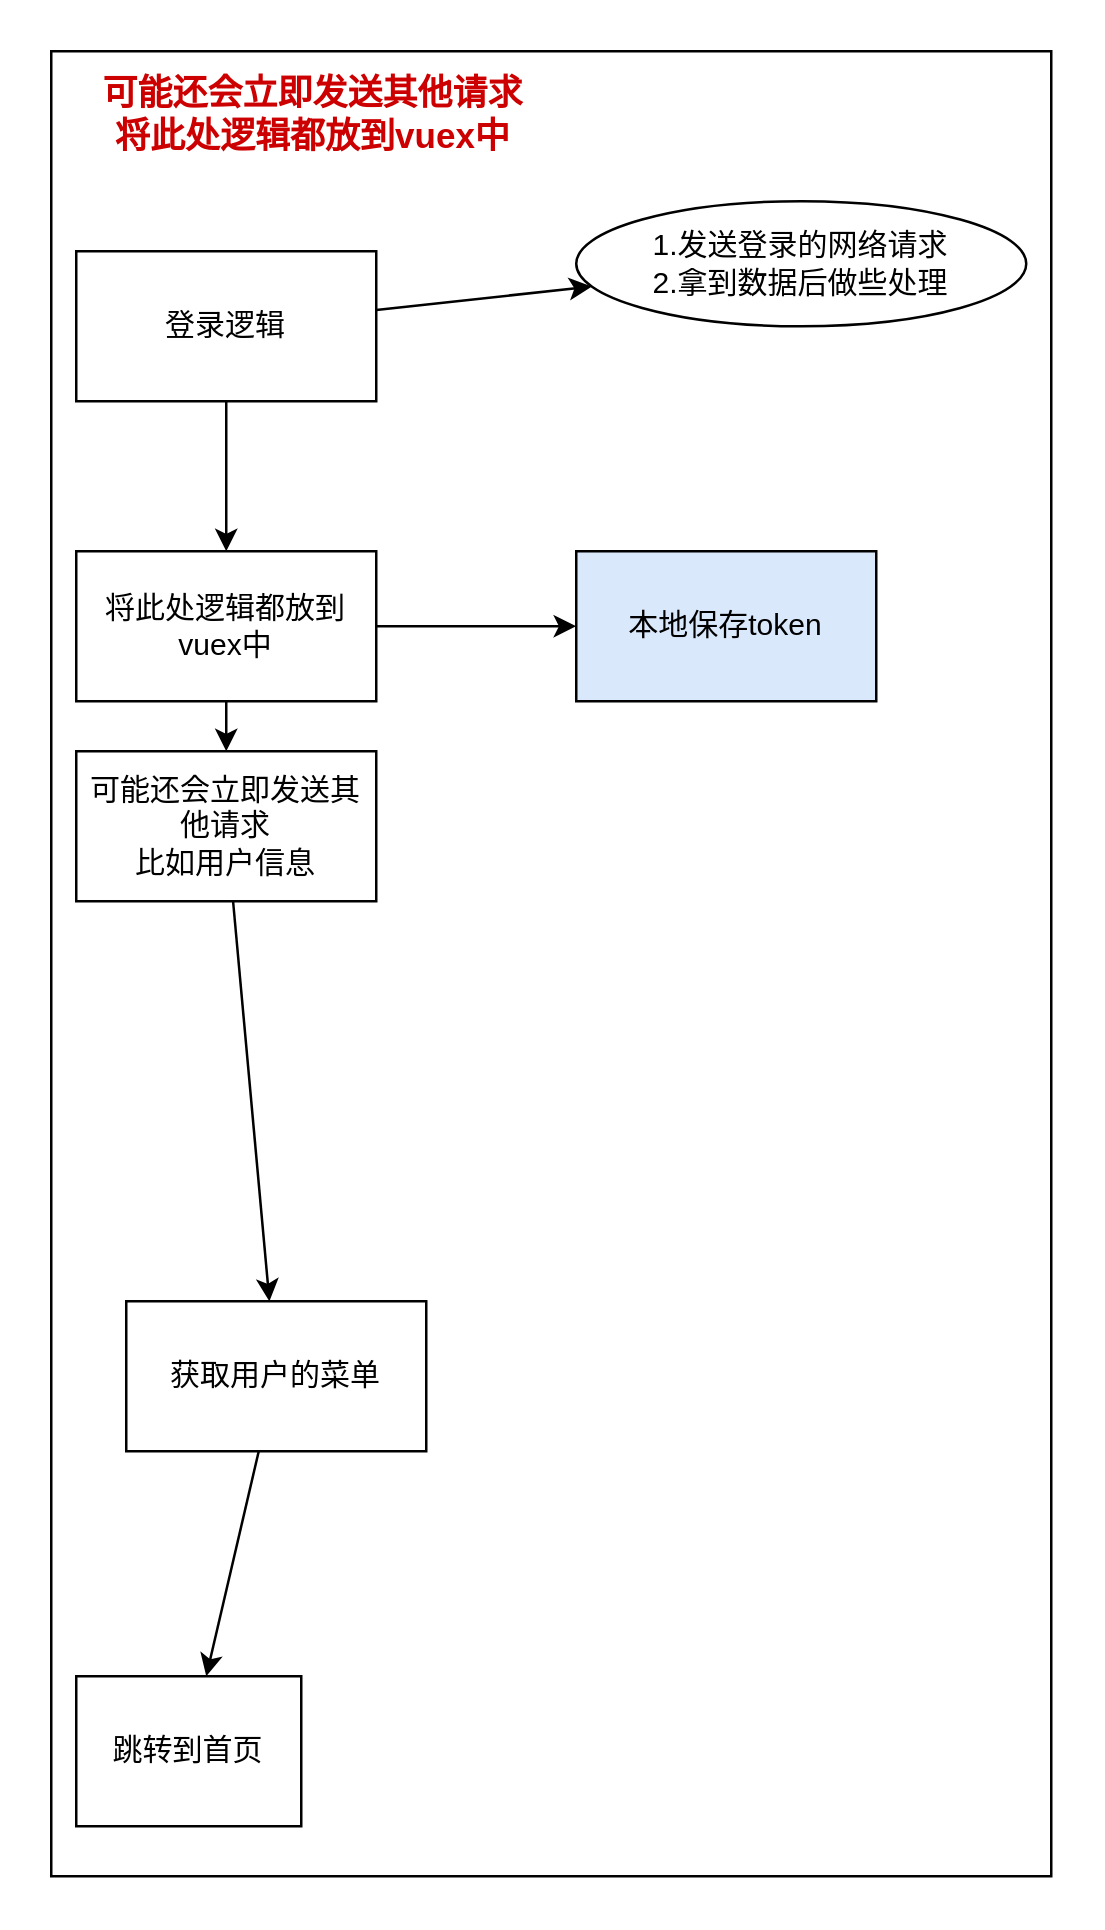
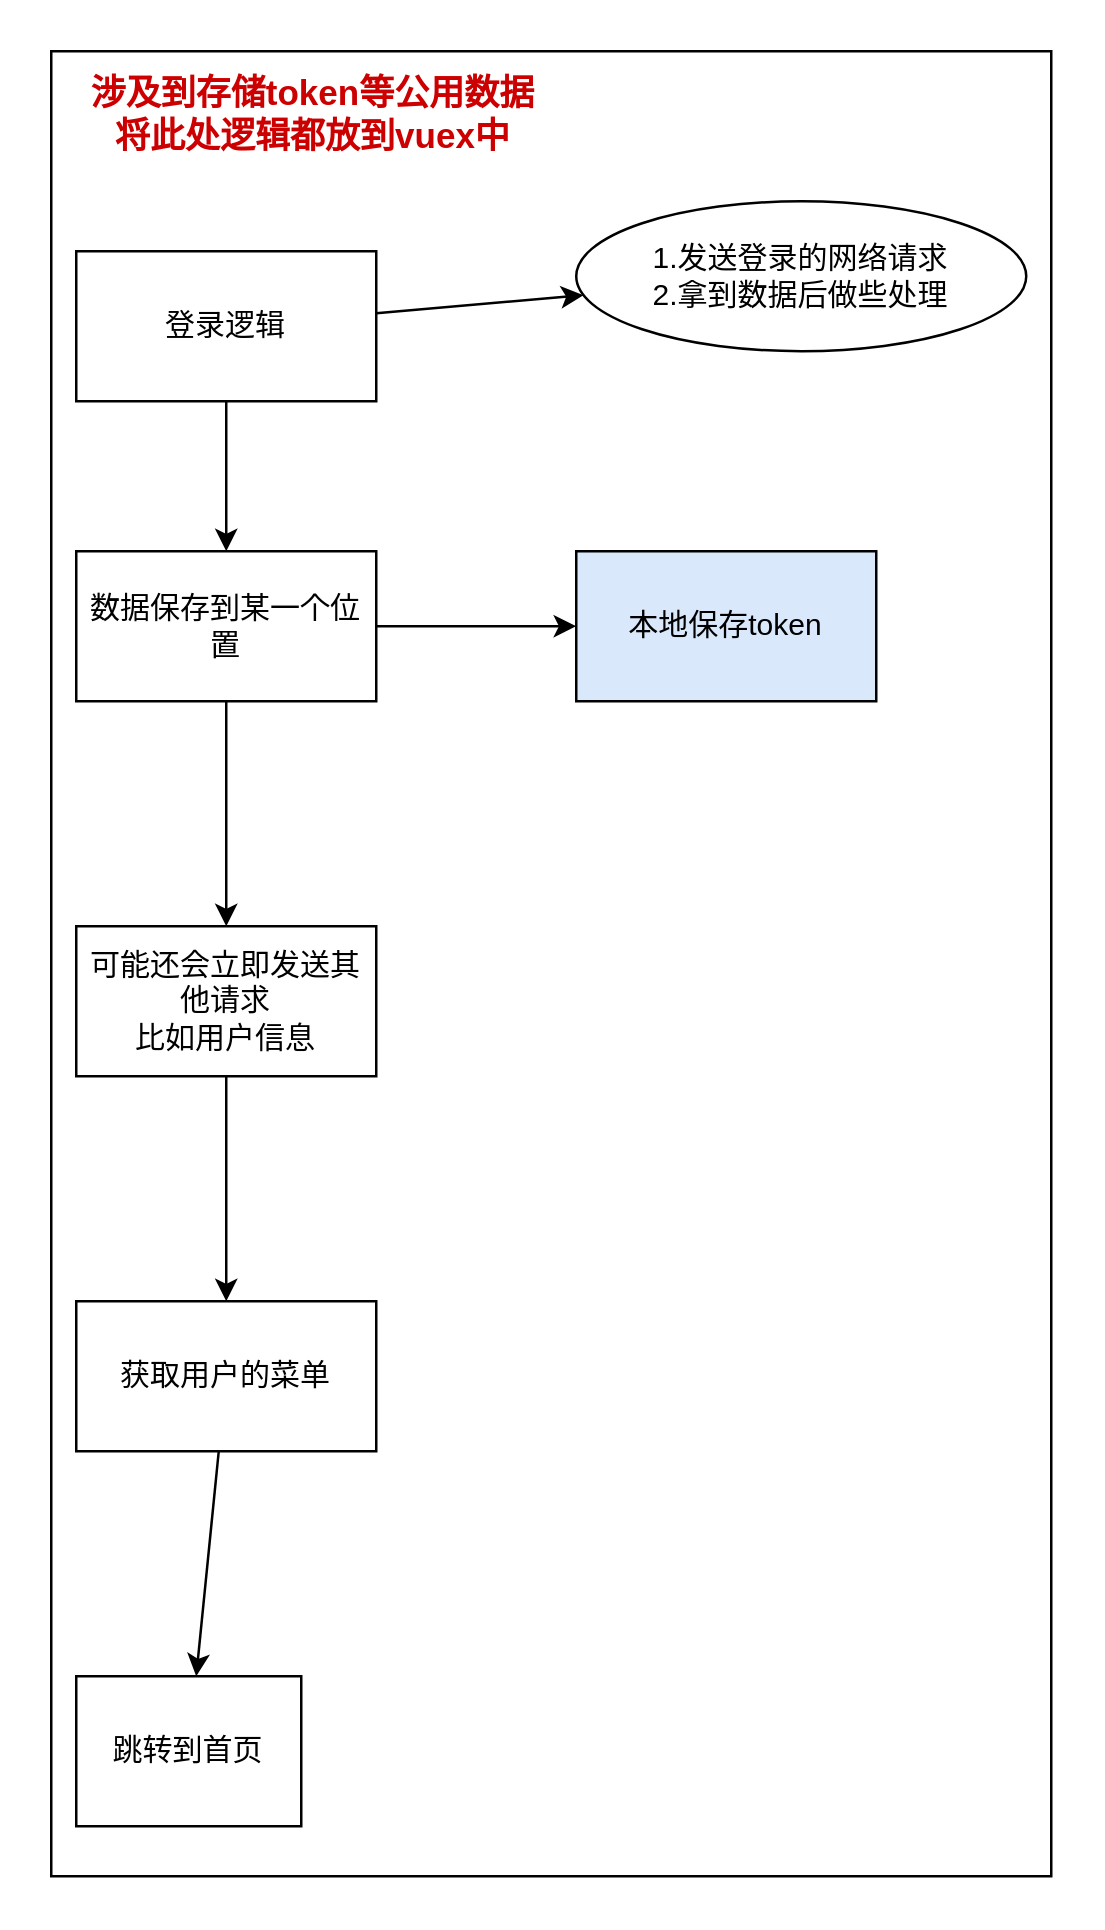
node "可能还会立即发送其他请求 将此处逻辑都放到vuex中": label "可能还会立即发送其他请求 将此处逻辑都放到vuex中" -> "涉及到存储token等公用数据 将此处逻辑都放到vuex中"
node "1.发送登录的网络请求 2.拿到数据后做些处理": size 450x125 -> 450x150
node "将此处逻辑都放到vuex中": label "将此处逻辑都放到vuex中" -> "数据保存到某一个位置"
node "可能还会立即发送其他请求 比如用户信息": moved (226, 826) -> (226, 1001)
node "获取用户的菜单": moved (276, 1376) -> (226, 1376)
